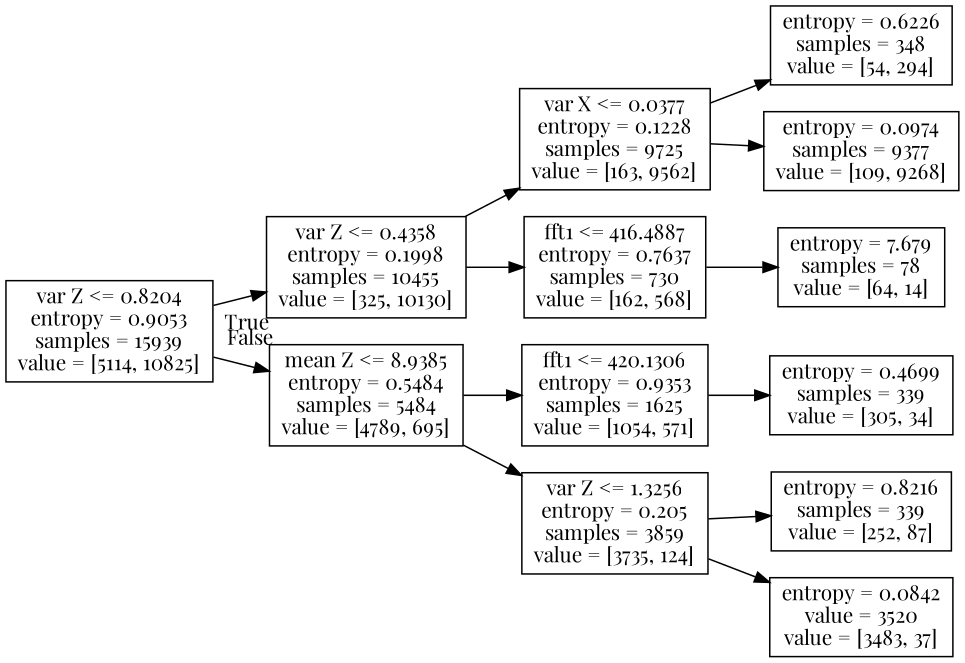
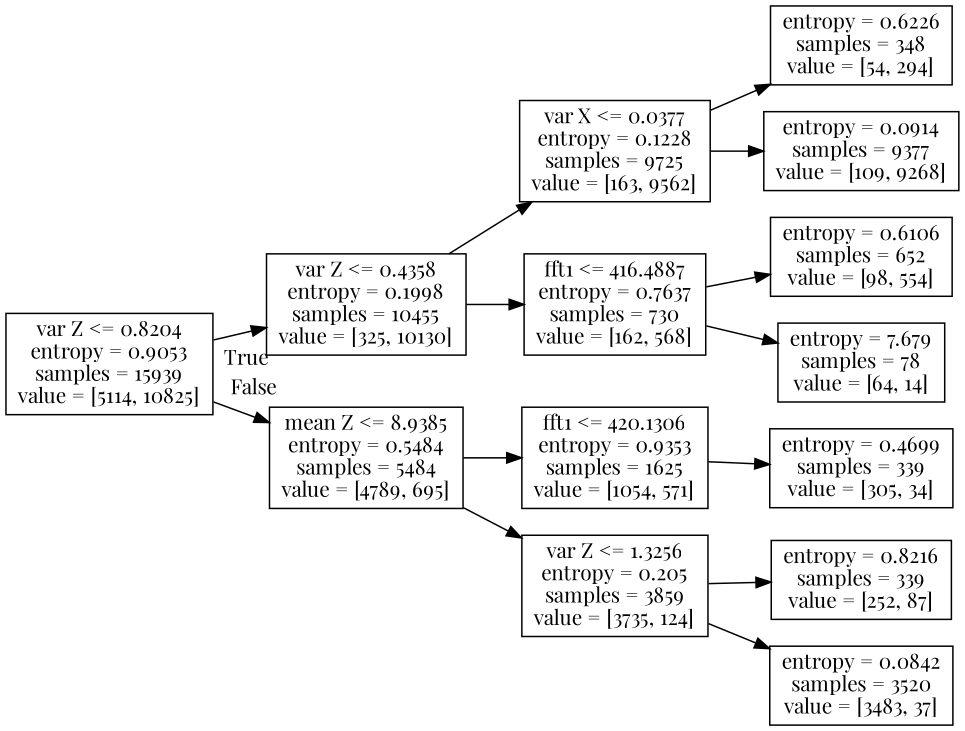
node "entropy = 0.0974 samples = 9377 value = [109, 9268]": label "entropy = 0.0974 samples = 9377 value = [109, 9268]" -> "entropy = 0.0914 samples = 9377 value = [109, 9268]"
node "entropy = 0.6106 samples = 652 value = [98, 554]": added
node "entropy = 0.0842 value = 3520 value = [3483, 37]": label "entropy = 0.0842 value = 3520 value = [3483, 37]" -> "entropy = 0.0842 samples = 3520 value = [3483, 37]"
